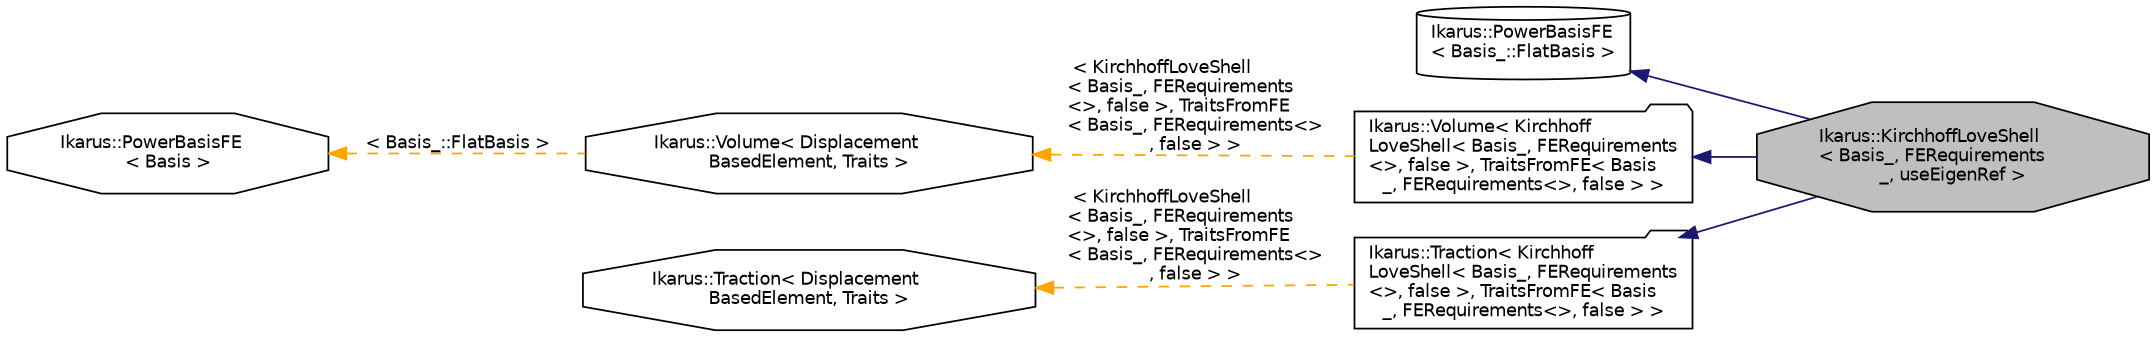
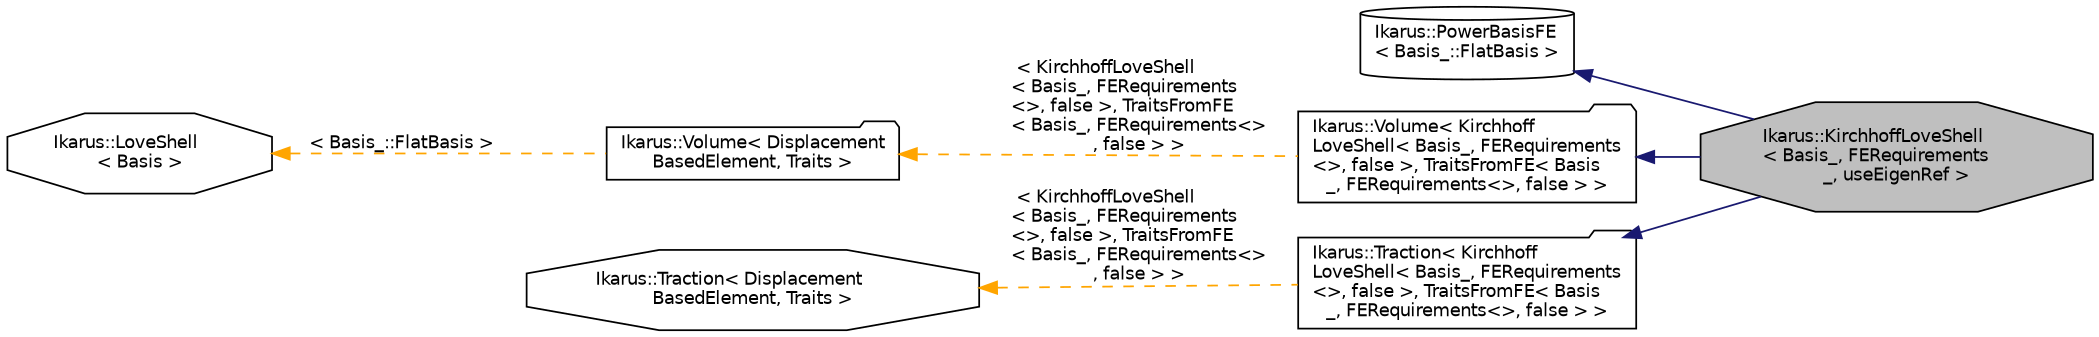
node "Ikarus::PowerBasisFE < Basis >": label "Ikarus::PowerBasisFE < Basis >" -> "Ikarus::LoveShell < Basis >"
node "Ikarus::Volume< Displacement BasedElement, Traits >": shape octagon -> folder
